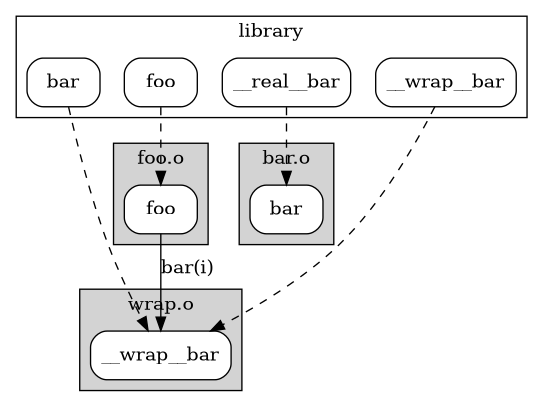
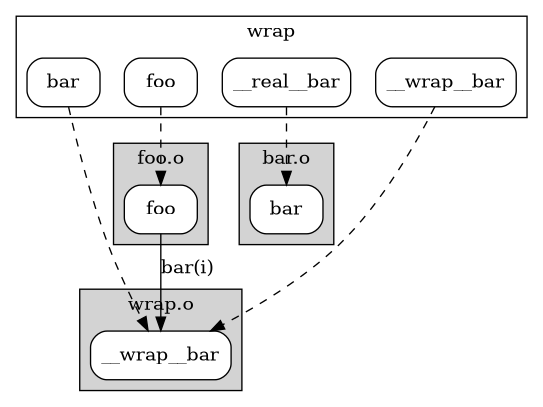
cluster "library": label "library" -> "wrap"
